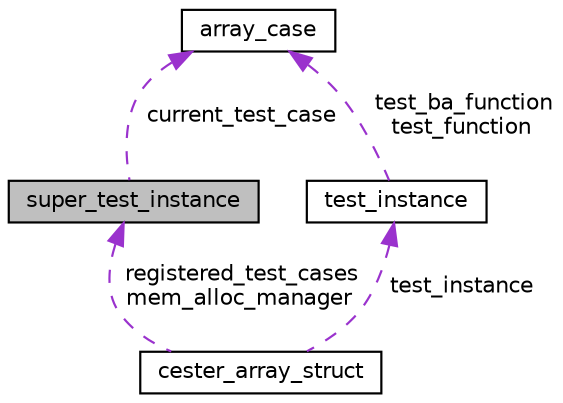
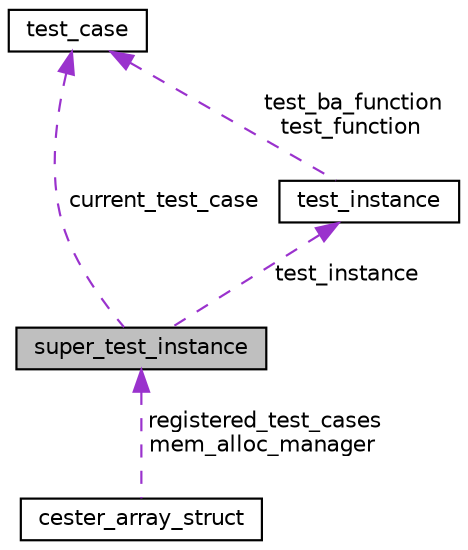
node "array_case": label "array_case" -> "test_case"
edge "cester_array_struct" -> "test_instance": now "super_test_instance" -> "test_instance"
